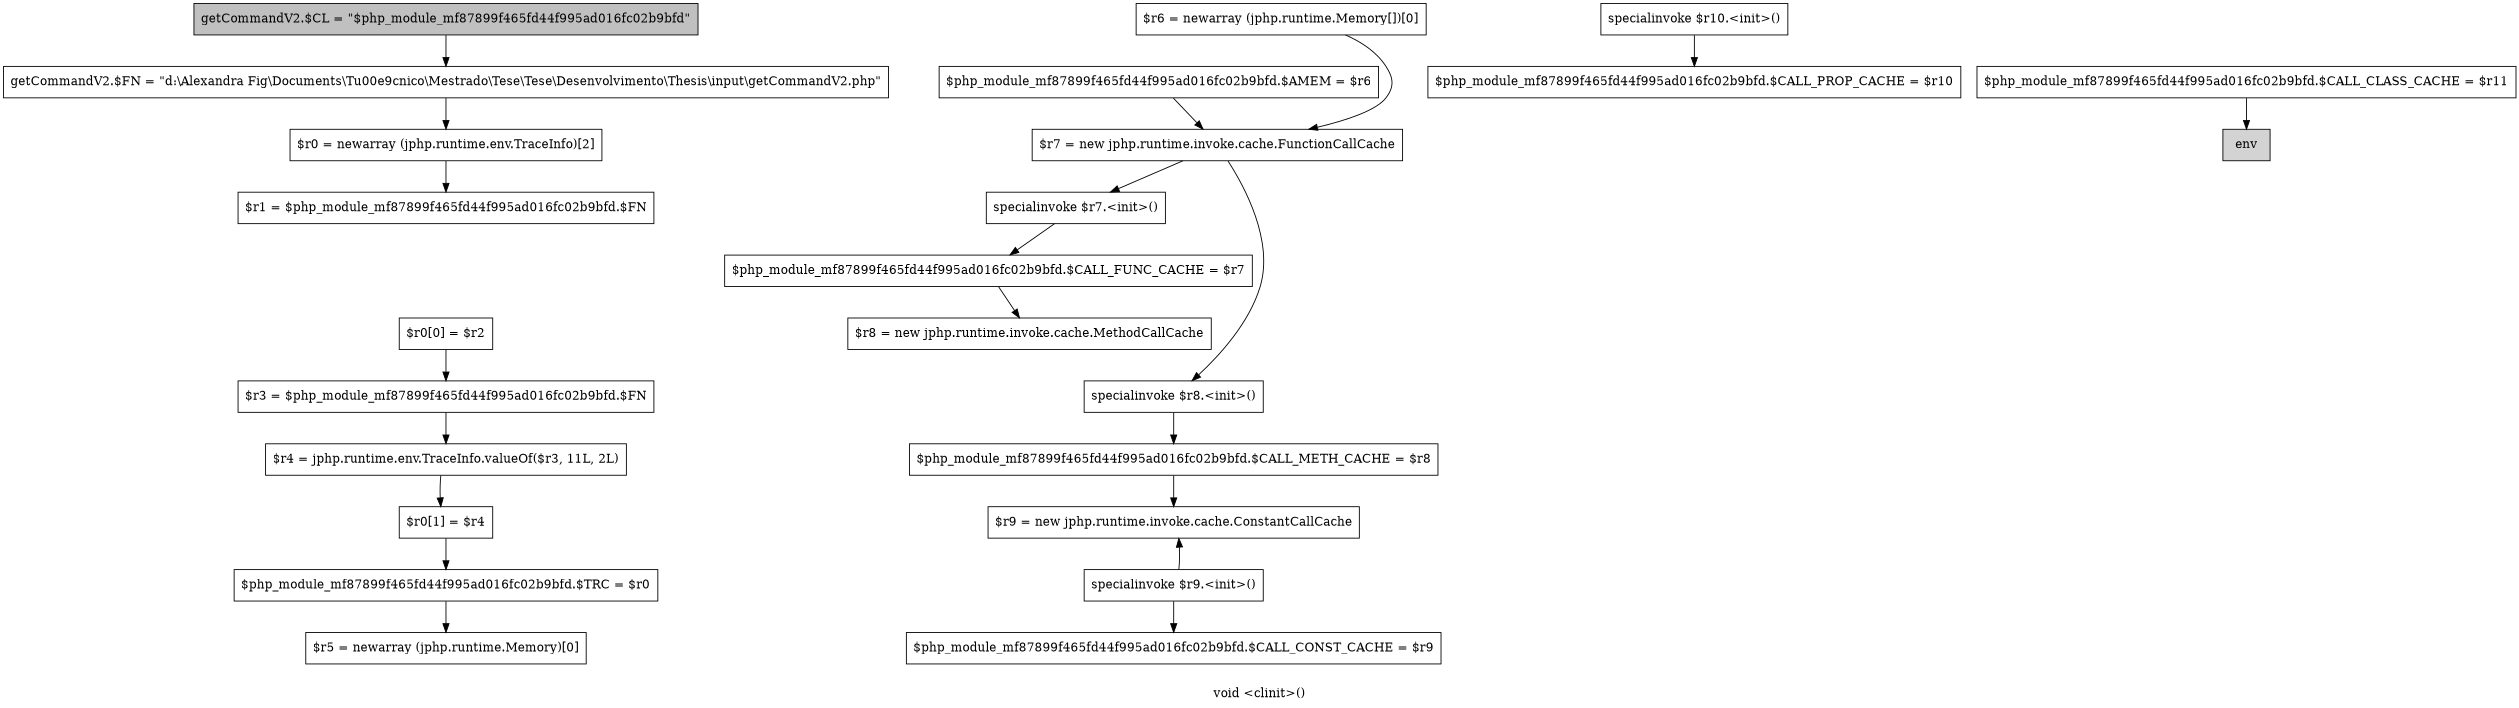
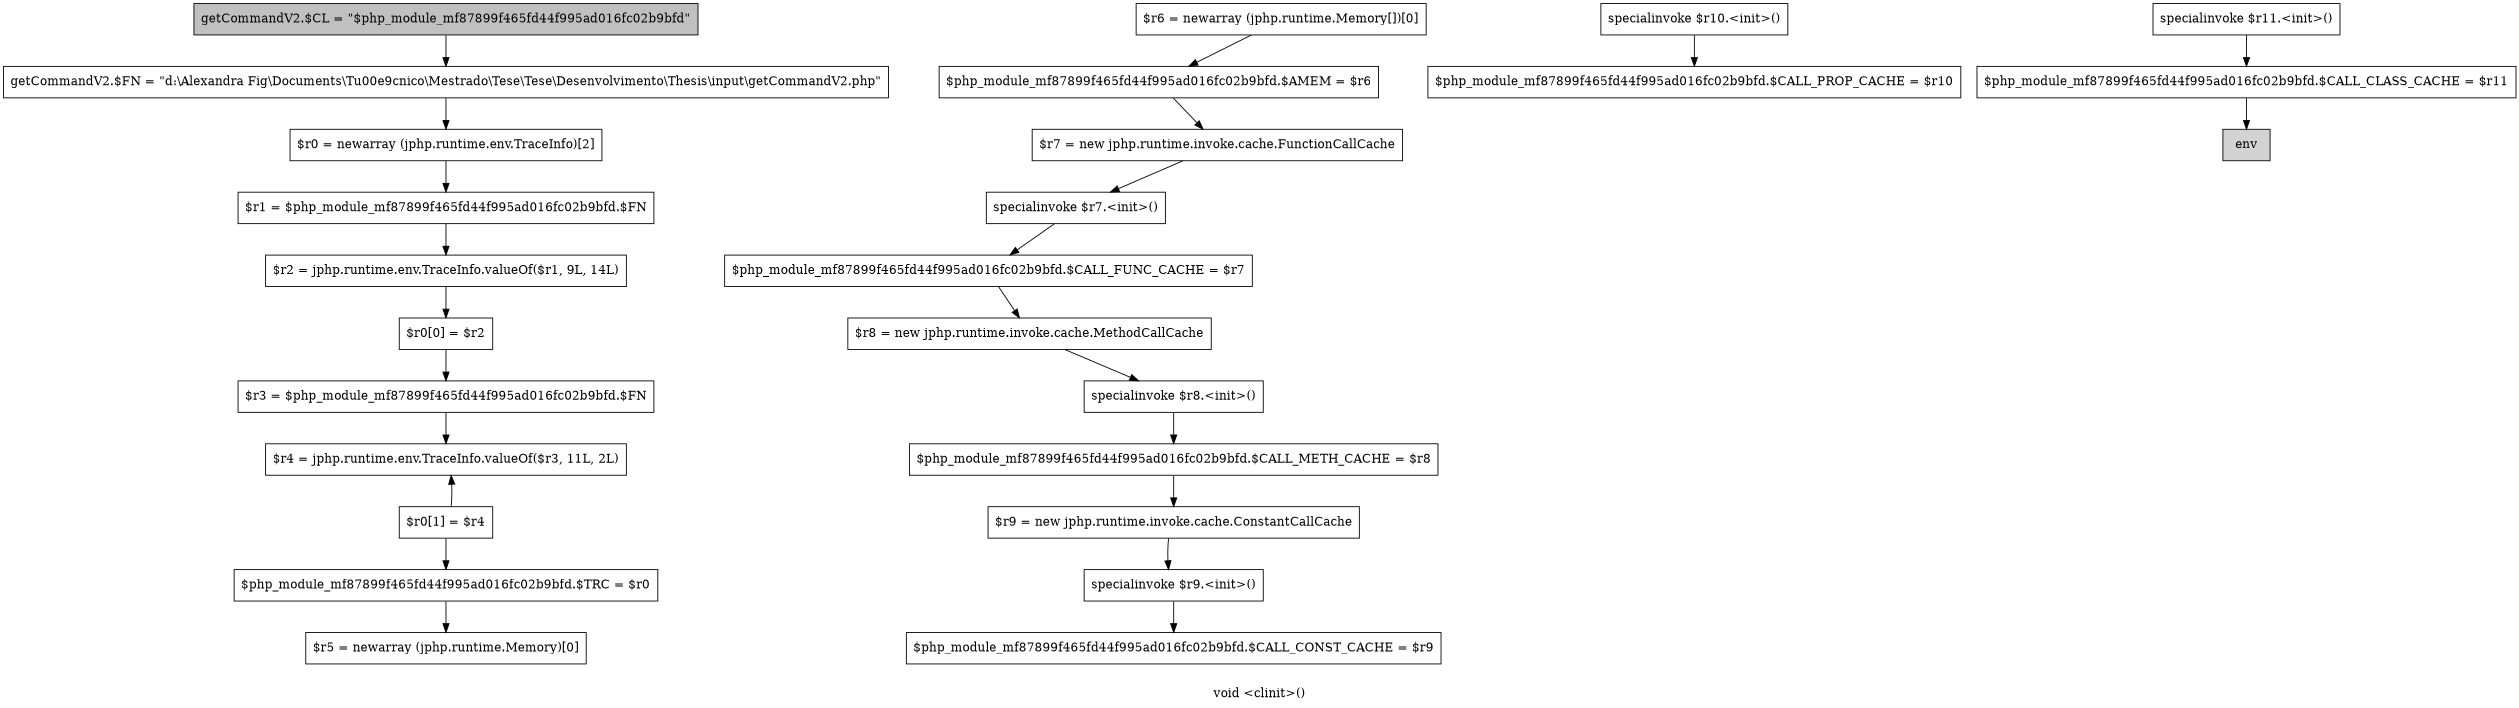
node "specialinvoke $r11.<init>()": added
edge "$r6 = newarray (jphp.runtime.Memory[])[0]" -> "$r7 = new jphp.runtime.invoke.cache.FunctionCallCache": now "$r6 = newarray (jphp.runtime.Memory[])[0]" -> "$php_module_mf87899f465fd44f995ad016fc02b9bfd.$AMEM = $r6"
node "$r2 = jphp.runtime.env.TraceInfo.valueOf($r1, 9L, 14L)": added
edge "$r7 = new jphp.runtime.invoke.cache.FunctionCallCache" -> "specialinvoke $r8.<init>()": now "$r8 = new jphp.runtime.invoke.cache.MethodCallCache" -> "specialinvoke $r8.<init>()"
edge "$r4 = jphp.runtime.env.TraceInfo.valueOf($r3, 11L, 2L)" -> "$r0[1] = $r4": reversed
edge "specialinvoke $r9.<init>()" -> "$r9 = new jphp.runtime.invoke.cache.ConstantCallCache": reversed
